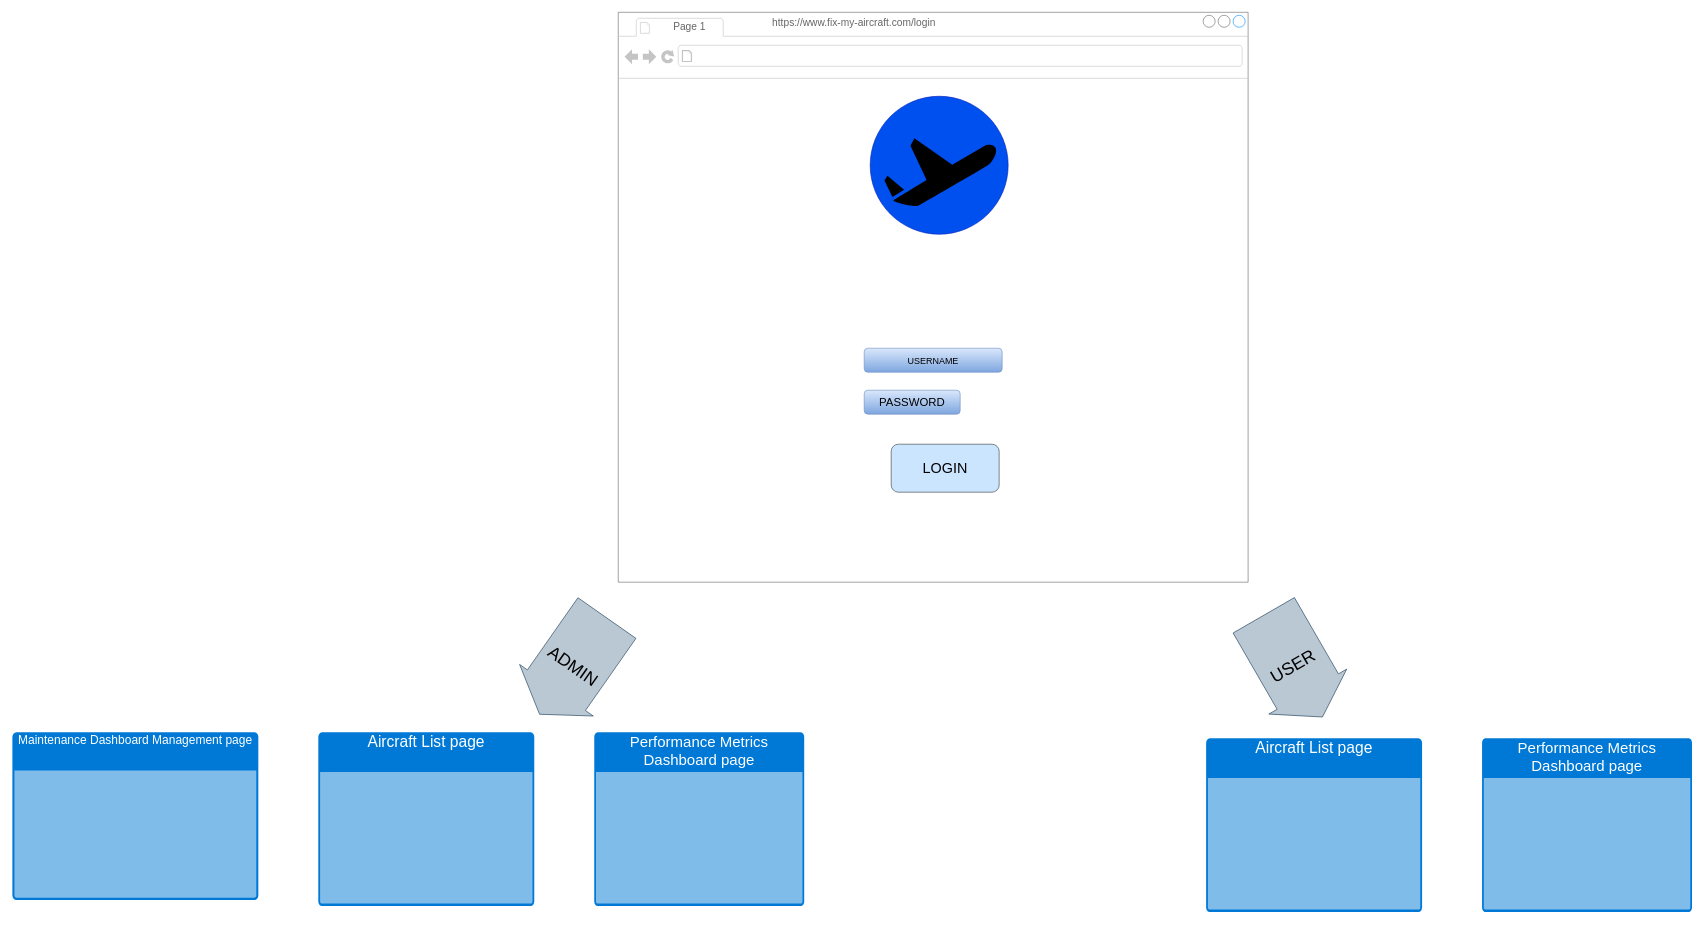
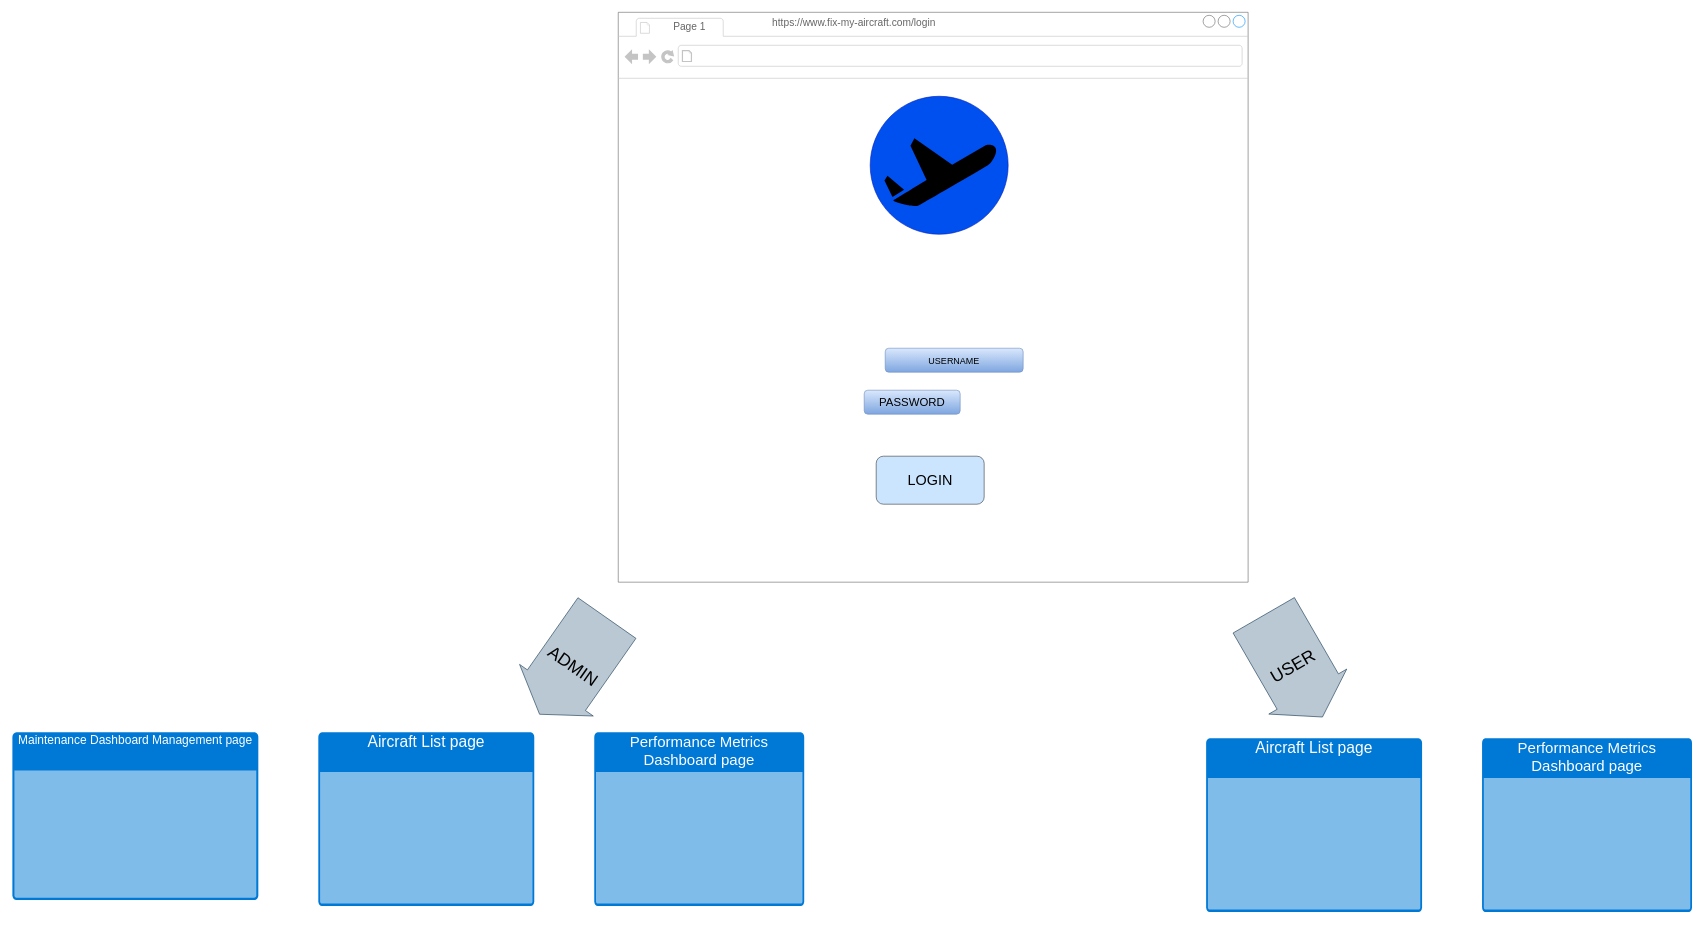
node "USERNAME": moved (933, 360) -> (954, 360)
node "LOGIN": moved (945, 468) -> (930, 480)
